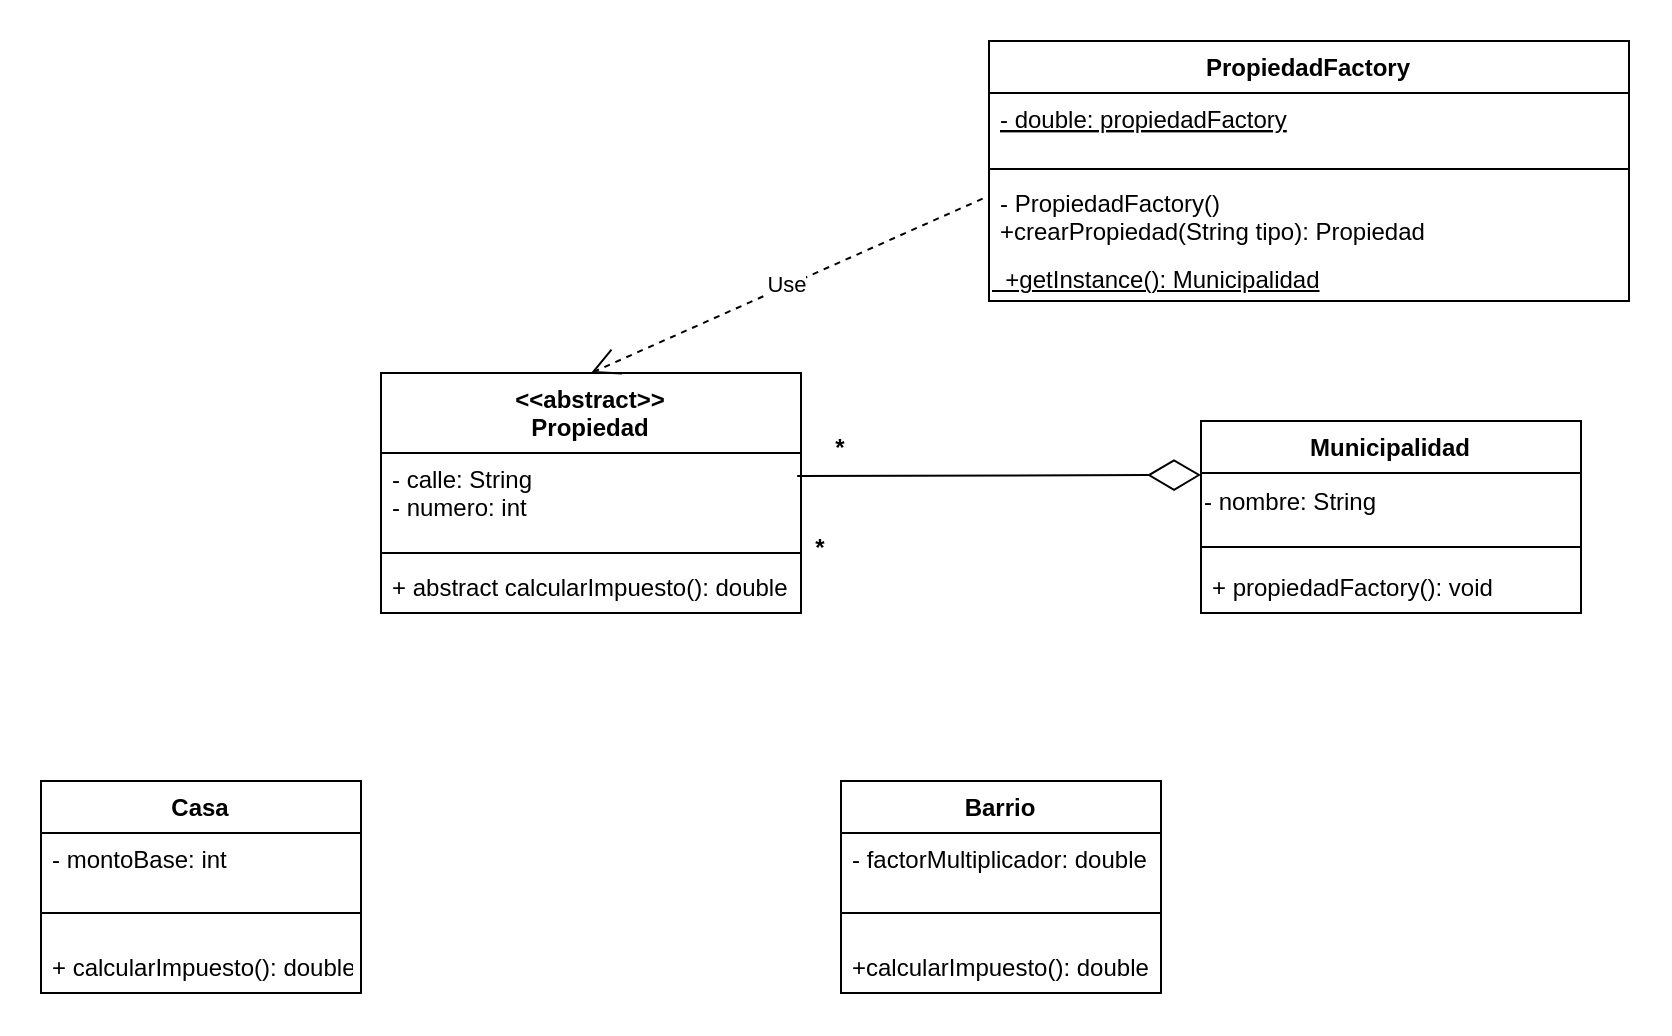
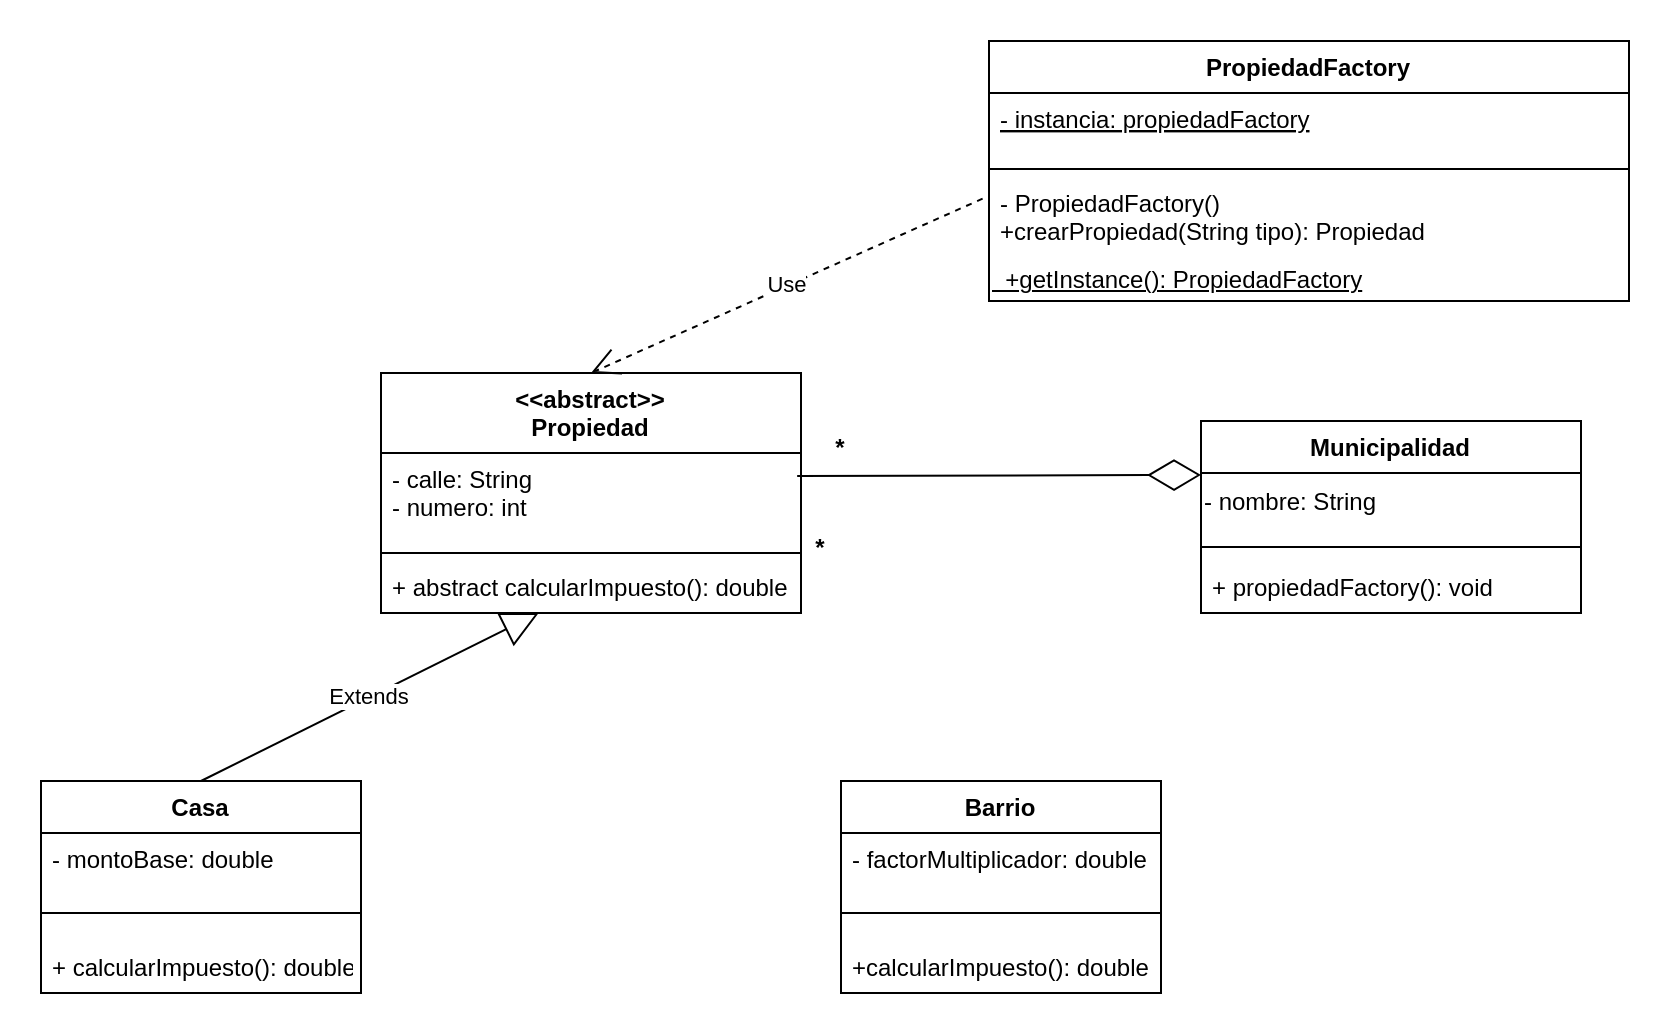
node "- double: propiedadFactory": label "- double: propiedadFactory" -> "- instancia: propiedadFactory"
node "+getInstance(): Municipalidad": label "+getInstance(): Municipalidad" -> "+getInstance(): PropiedadFactory"
edge "Casa" -> "+ abstract calcularImpuesto(): double": added, label "Extends"
node "- montoBase: int": label "- montoBase: int" -> "- montoBase: double"
